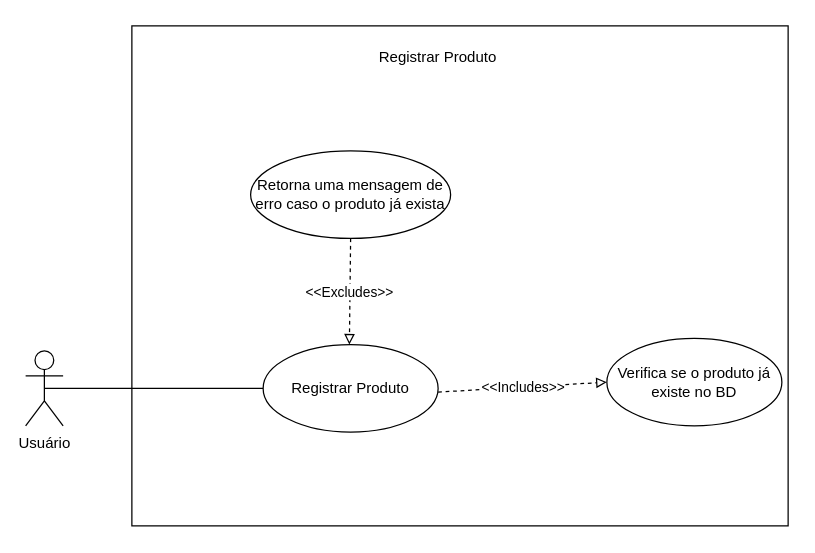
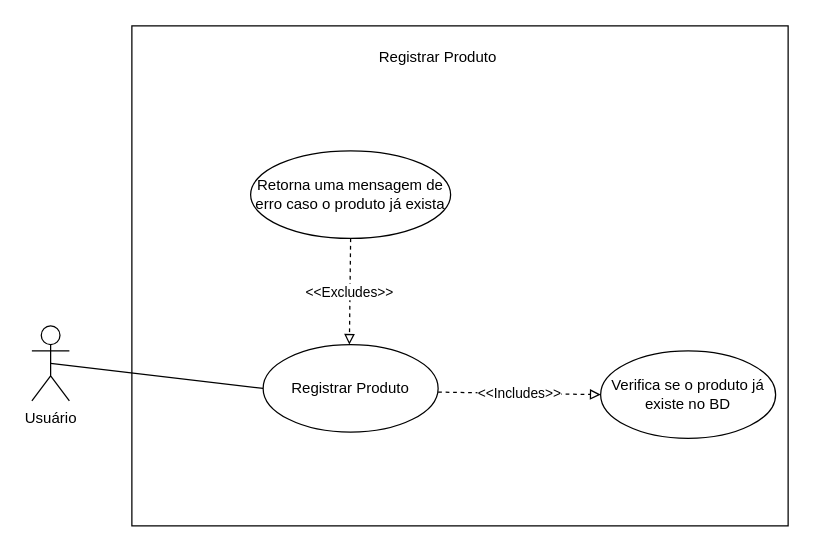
node "Verifica se o produto já existe no BD": moved (694, 382) -> (688, 394)
node "Usuário": moved (44, 388) -> (51, 363)
